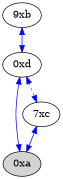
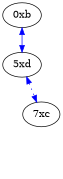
node "9xb": label "9xb" -> "0xb"
node "0xd": label "0xd" -> "5xd"
node "0xa": removed
